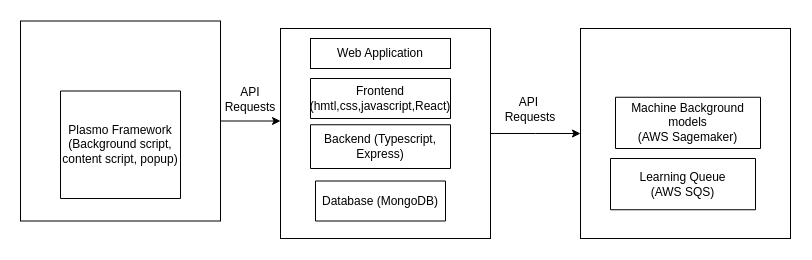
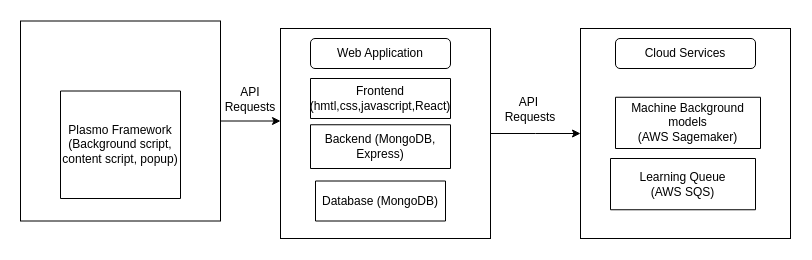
node "Web Application": shape rectangle -> rounded rectangle
node "Cloud Services": added
node "Backend (Typescript, Express)": label "Backend (Typescript, Express)" -> "Backend (MongoDB, Express)"
